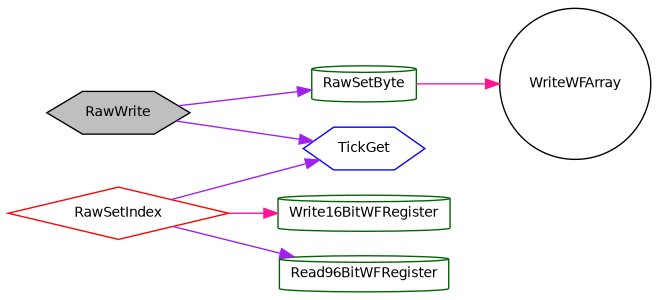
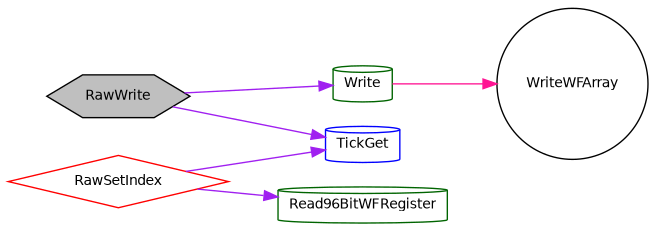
node "RawSetByte": label "RawSetByte" -> "Write"
node "TickGet": shape hexagon -> cylinder
node "Write16BitWFRegister": removed
